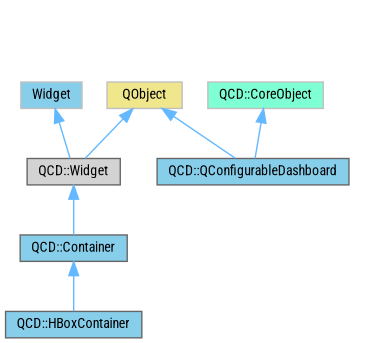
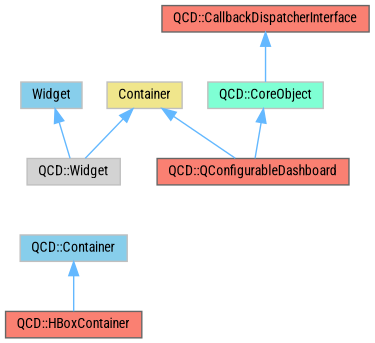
node "QCD::CallbackDispatcherInterface": added
node "QObject": label "QObject" -> "Container"
node "QCD::Widget": color gray40 -> grey75
node "QCD::QConfigurableDashboard": fillcolor skyblue -> salmon
edge "QCD::Container" -> "QCD::Widget": removed
node "QCD::Container": color gray40 -> grey75
node "QCD::HBoxContainer": fillcolor skyblue -> salmon
